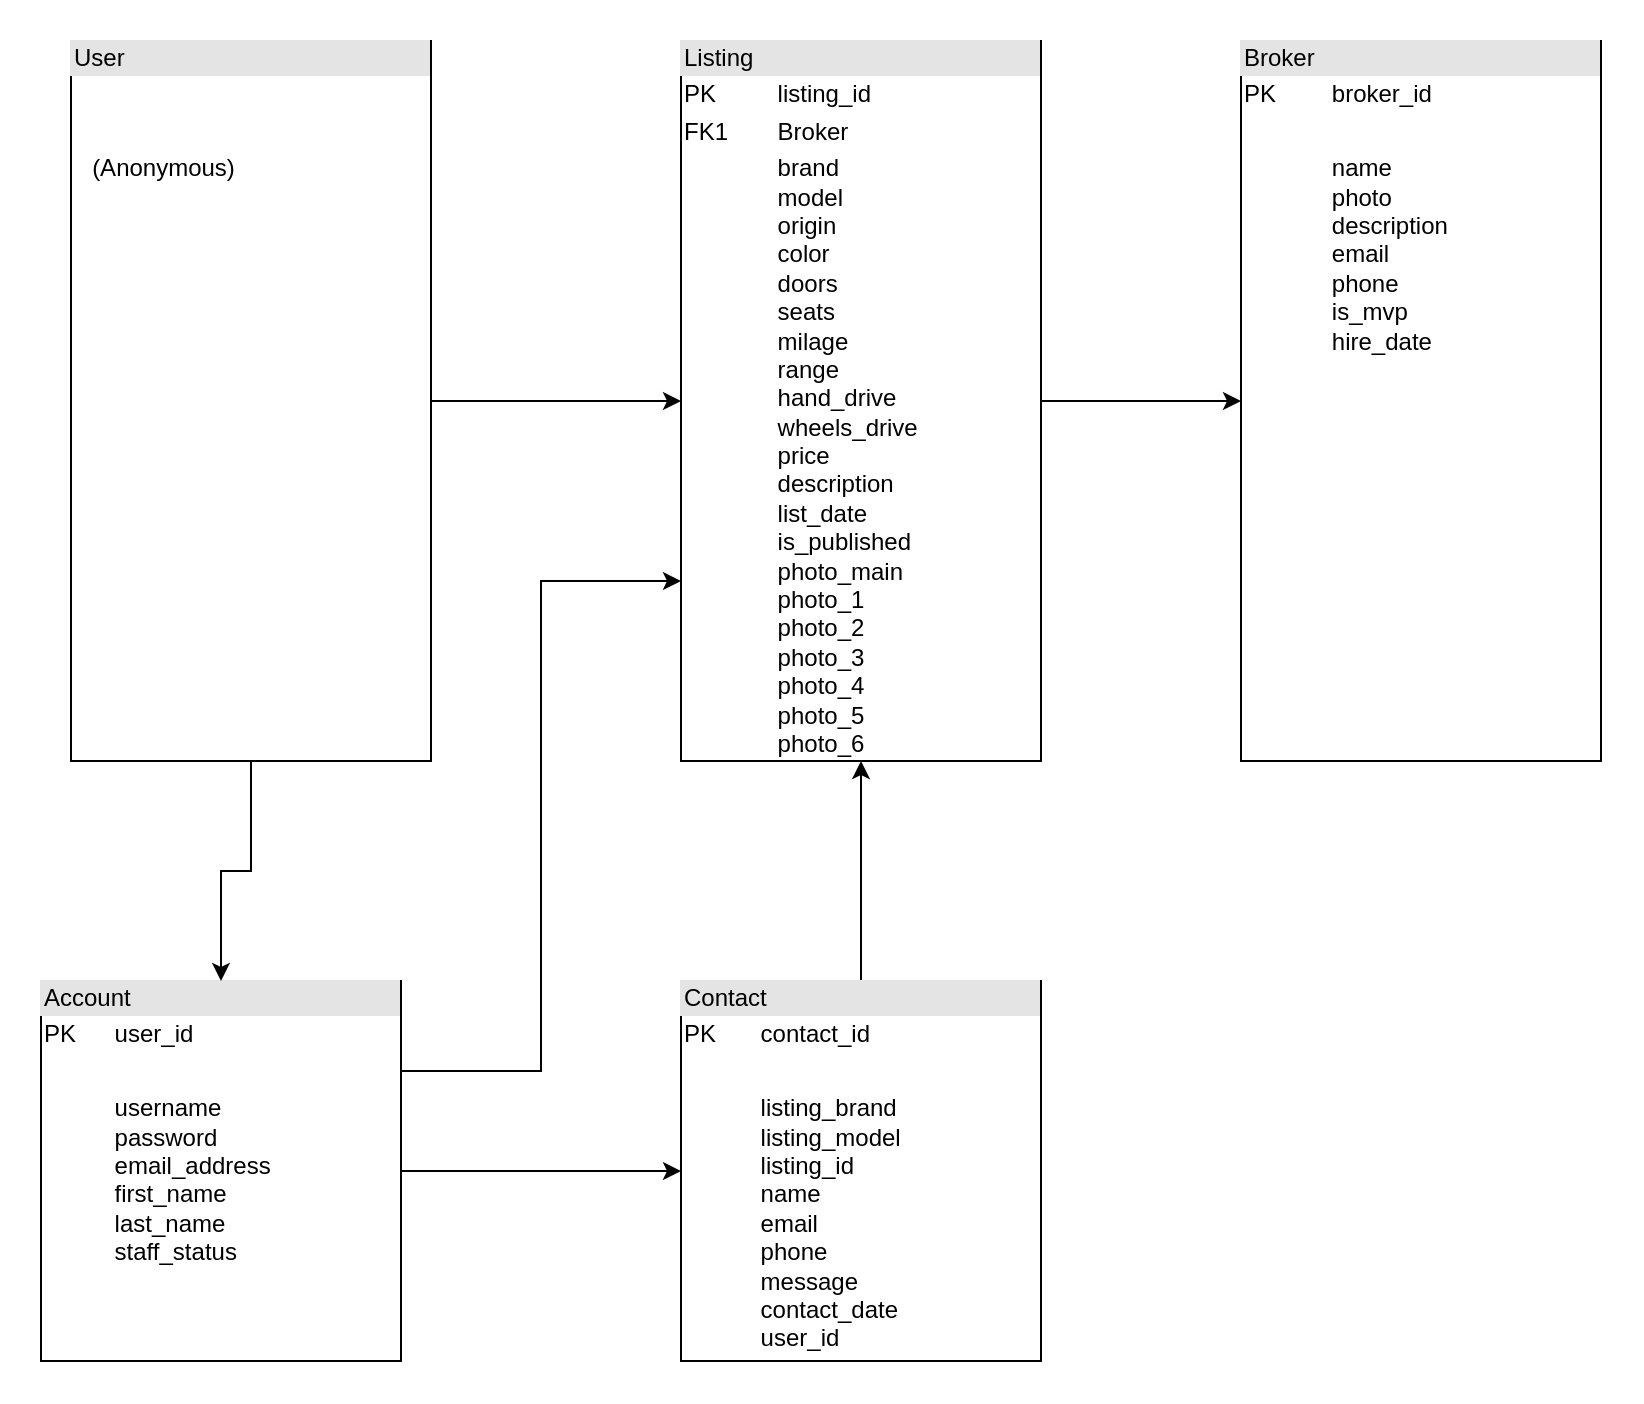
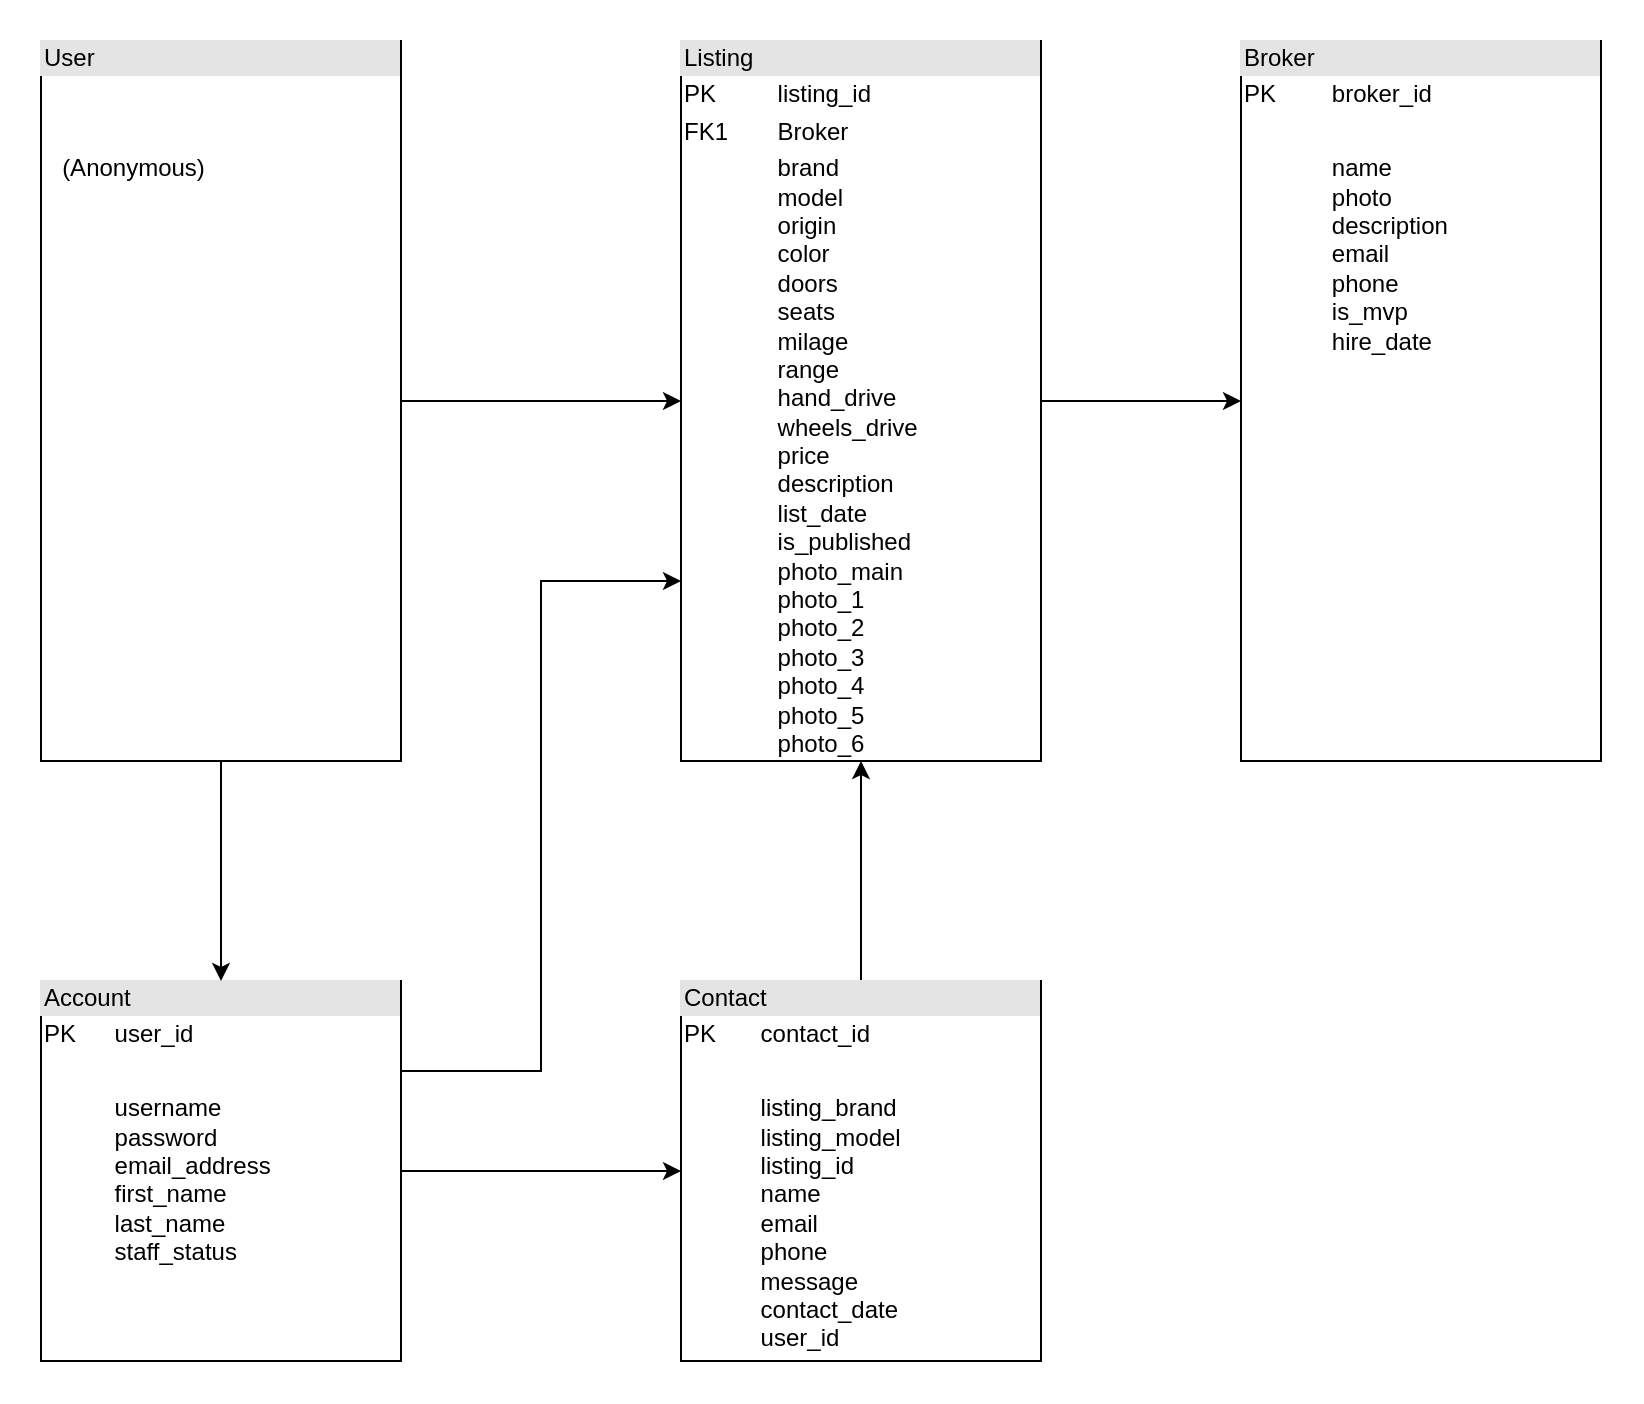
node "User (Anonymous)": moved (251, 401) -> (221, 401)
